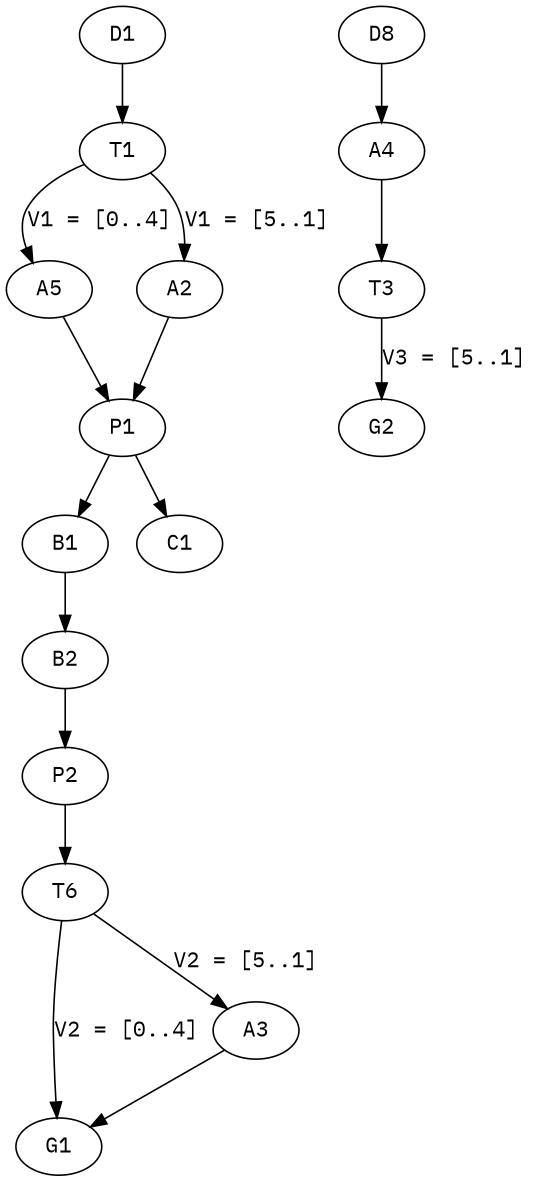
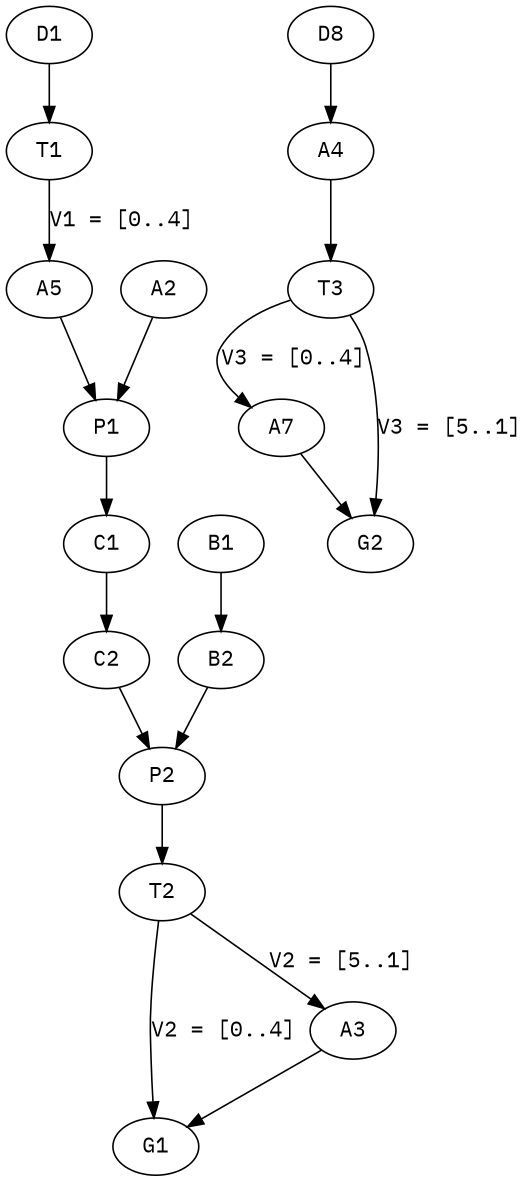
edge "T1" -> "A2": removed, label "V1 = [5..1]"
node "A7": added
edge "P1" -> "B1": removed
node "C2": added
node "T6": label "T6" -> "T2"
